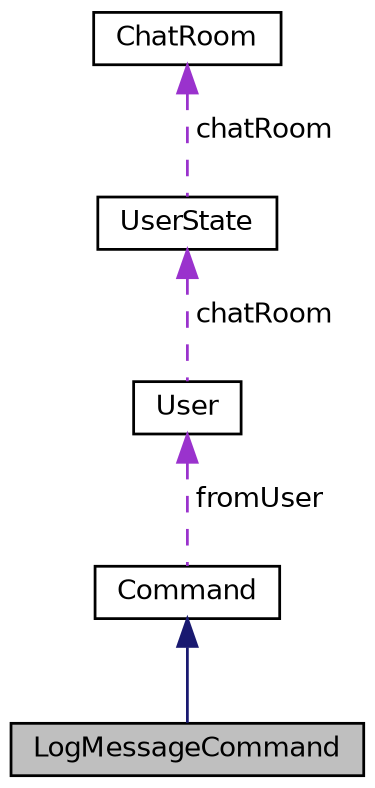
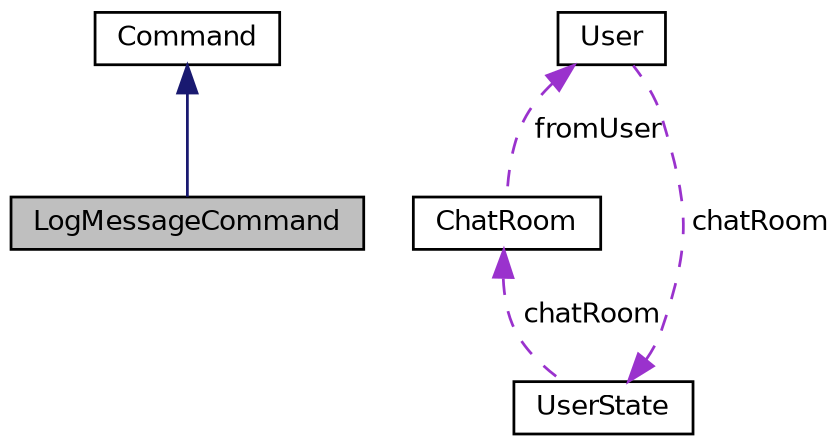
edge "Command" -> "User": now "ChatRoom" -> "User"
